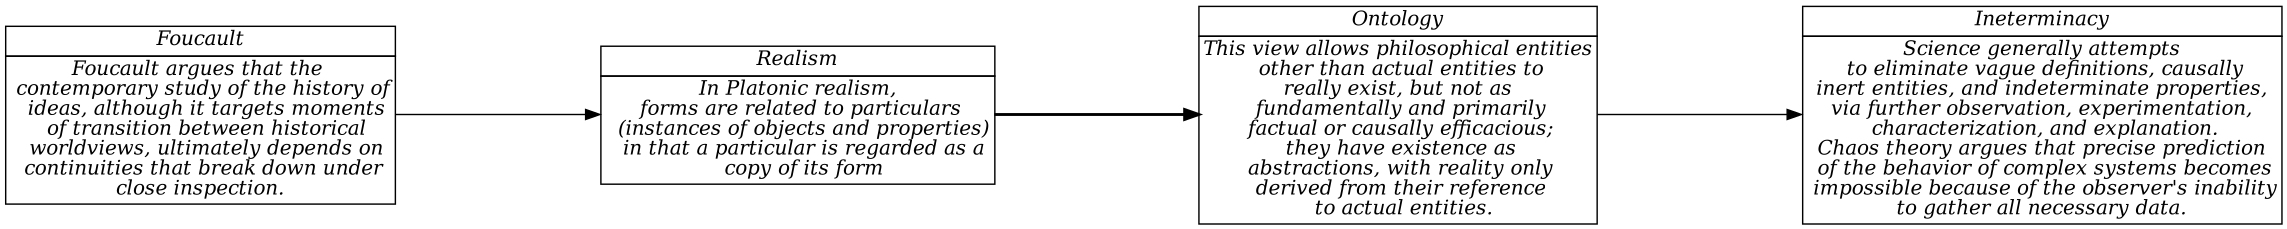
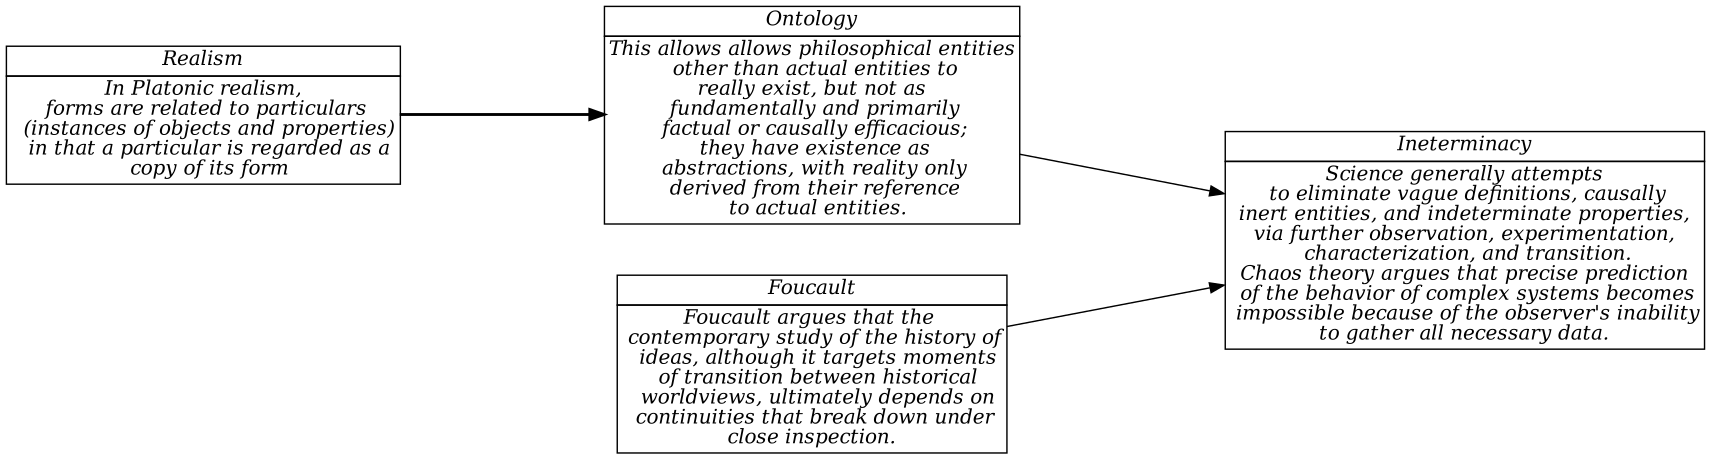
node "Ontology": text "This view allows philosophical entities" -> "This allows allows philosophical entities"
edge "Foucault" -> "Realism": now "Foucault" -> "Ineterminacy"
node "Ineterminacy": text "characterization, and explanation." -> "characterization, and transition."
